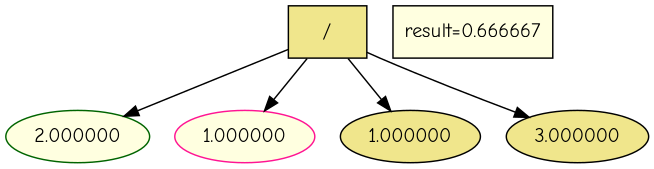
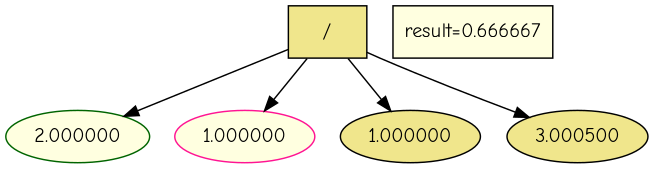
node "3.000000": label "3.000000" -> "3.000500"
